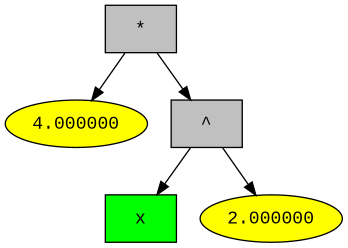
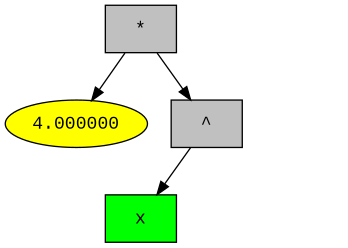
node "2.000000": removed
